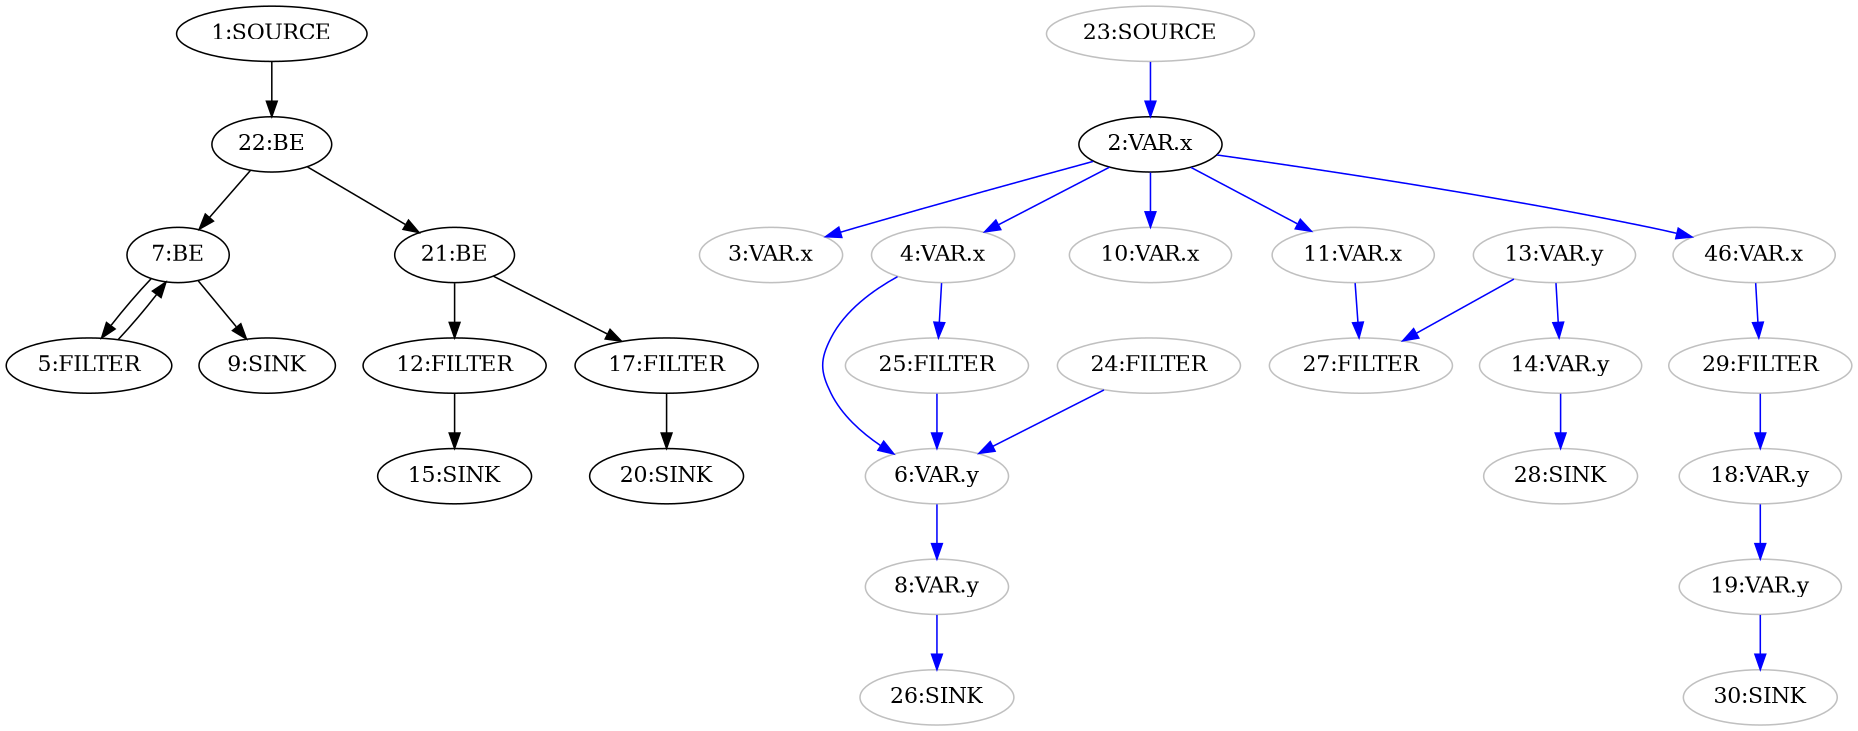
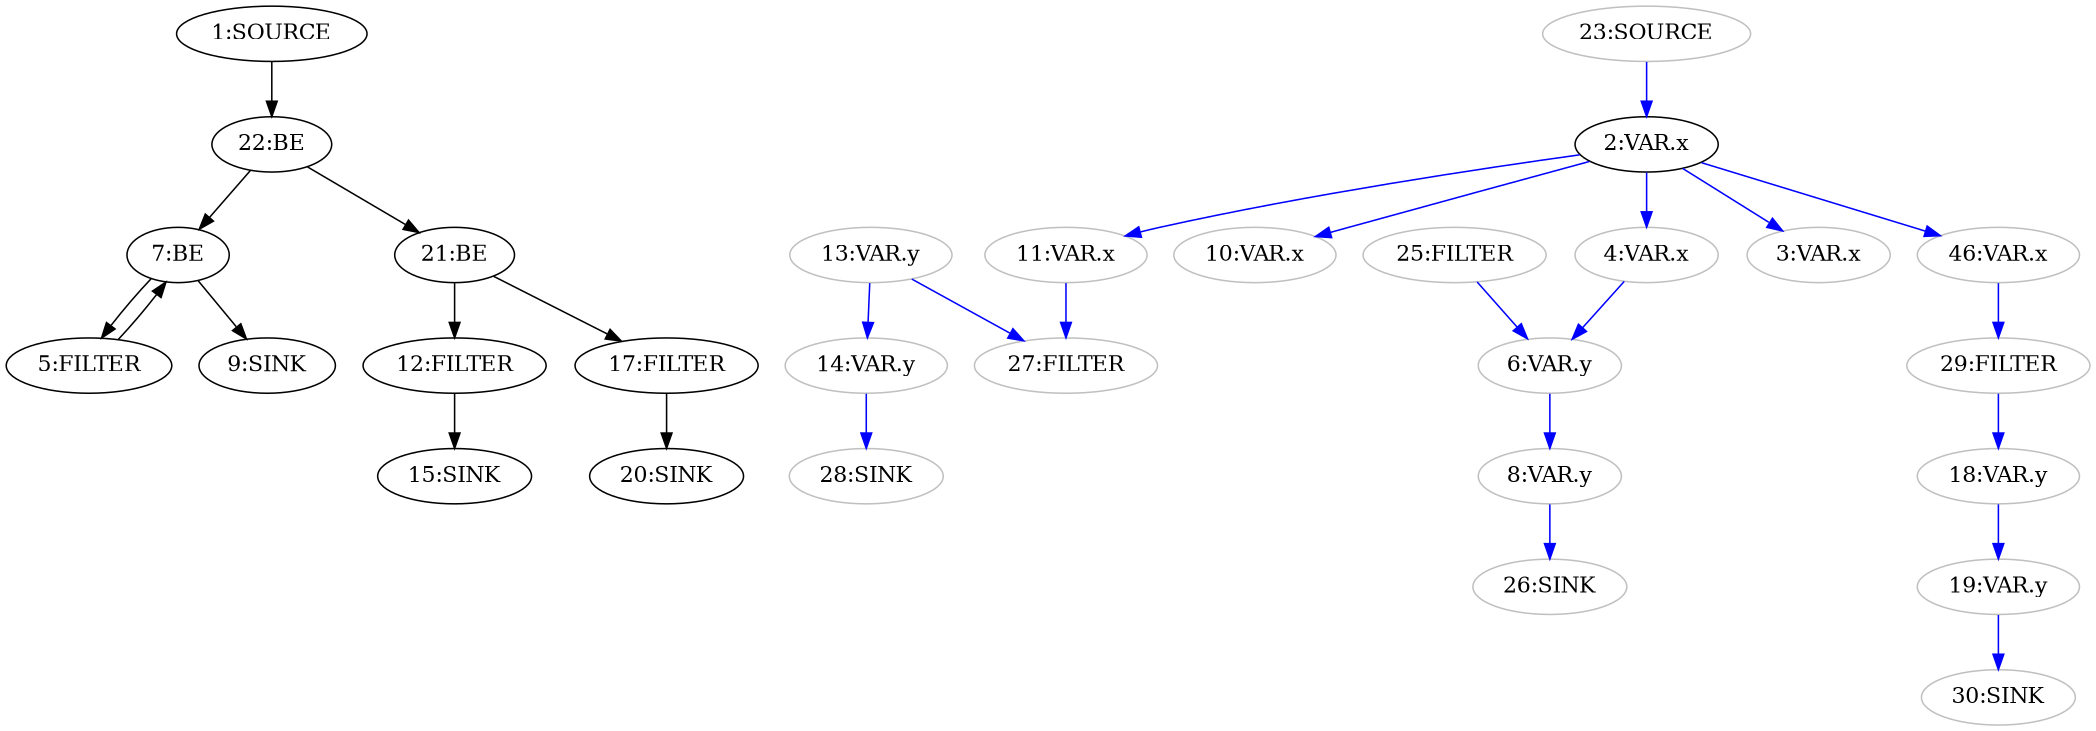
edge "4:VAR.x" -> "25:FILTER": removed
node "24:FILTER": removed
